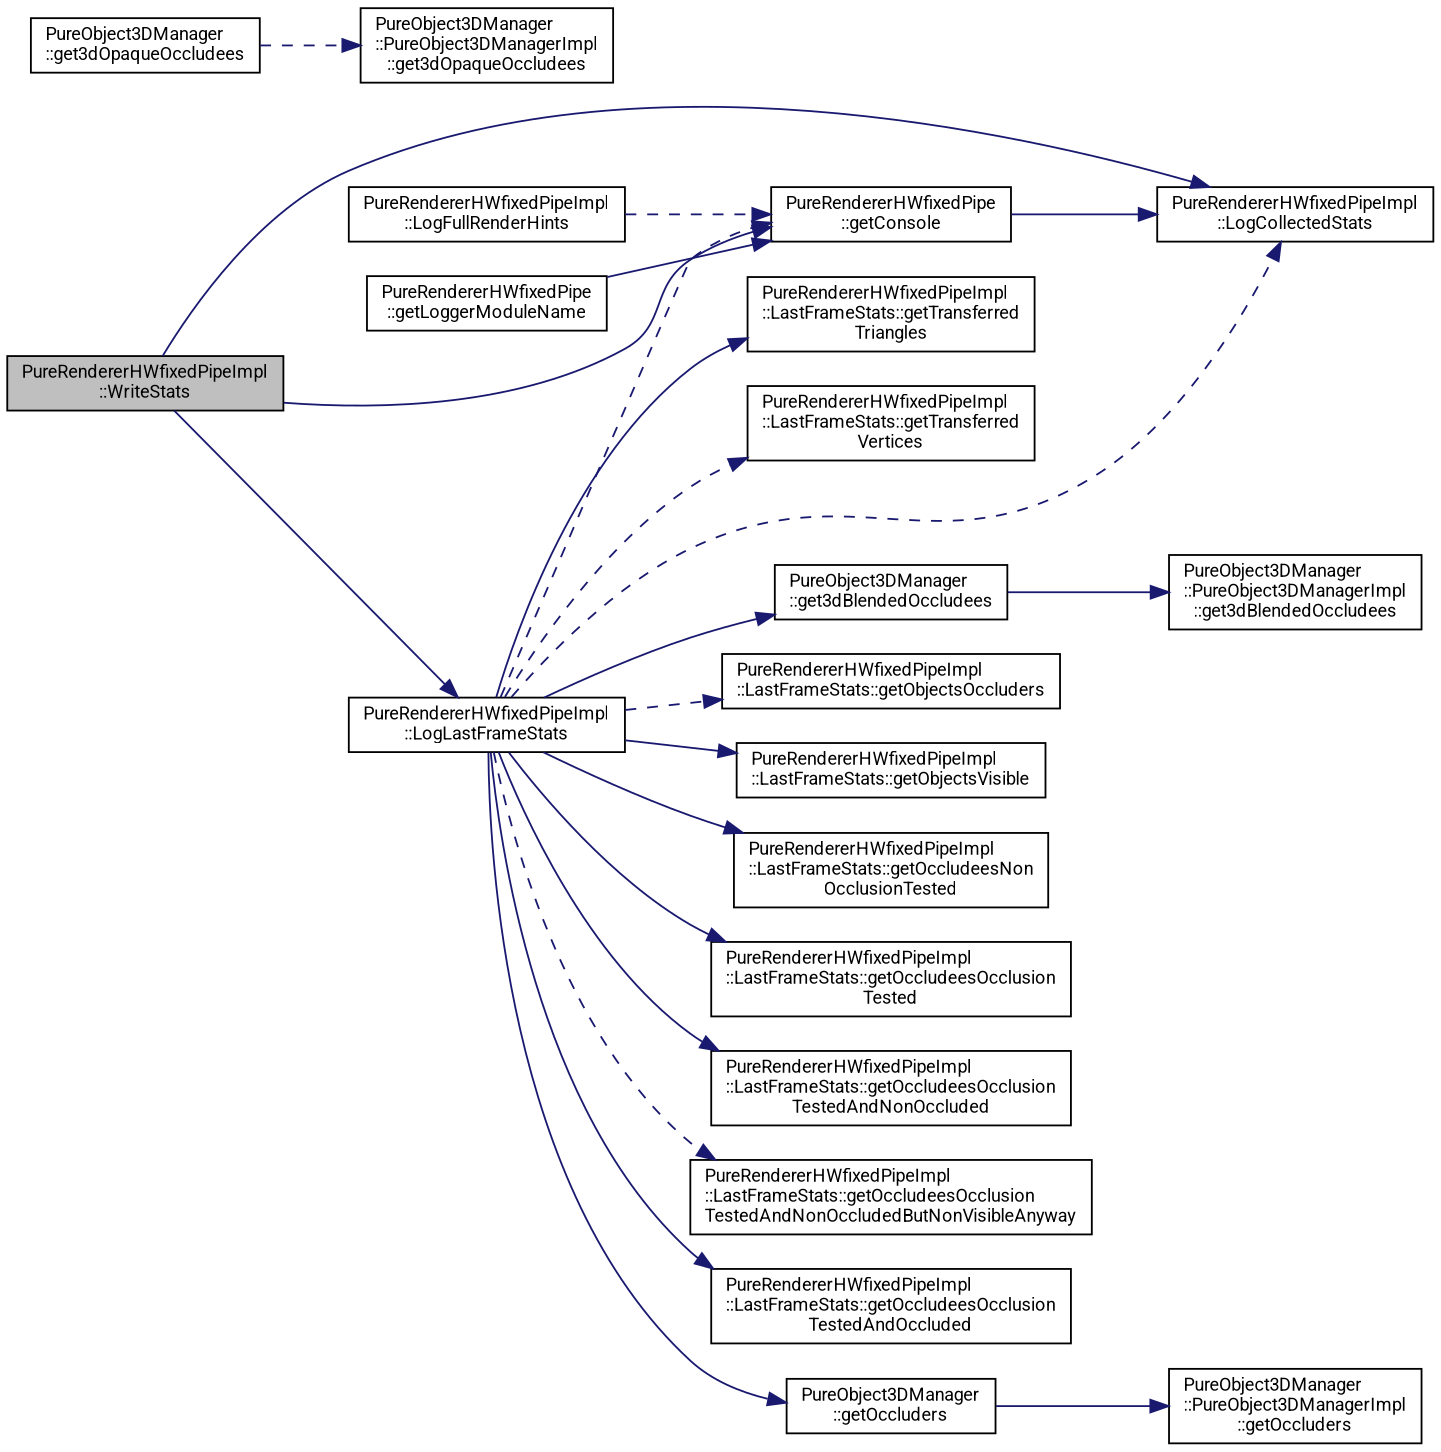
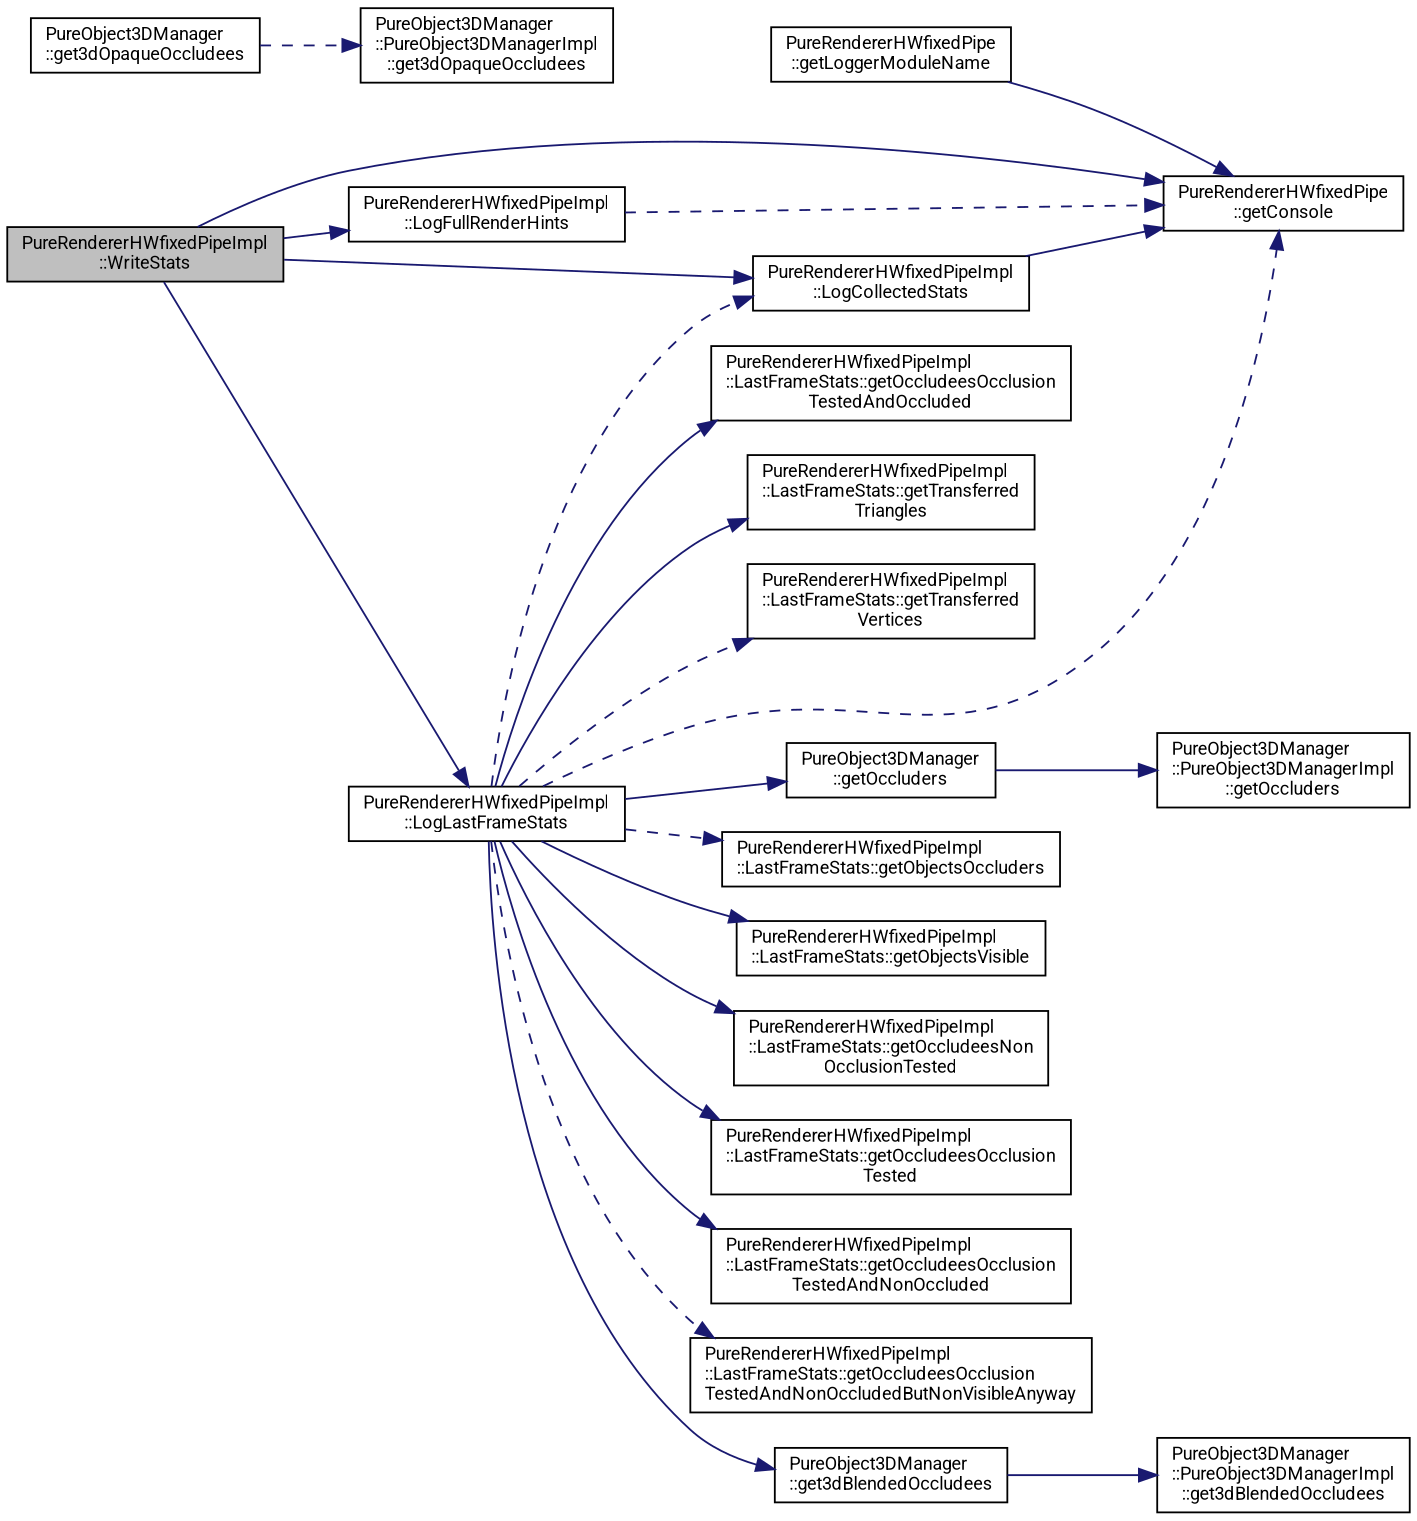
edge "PureRendererHWfixedPipe ::getConsole" -> "PureRendererHWfixedPipeImpl ::LogCollectedStats": reversed
edge "PureRendererHWfixedPipeImpl ::WriteStats" -> "PureRendererHWfixedPipeImpl ::LogFullRenderHints": added
